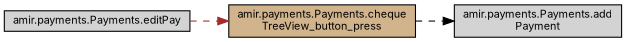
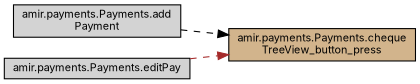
edge "amir.payments.Payments.cheque TreeView_button_press" -> "amir.payments.Payments.add Payment": reversed
